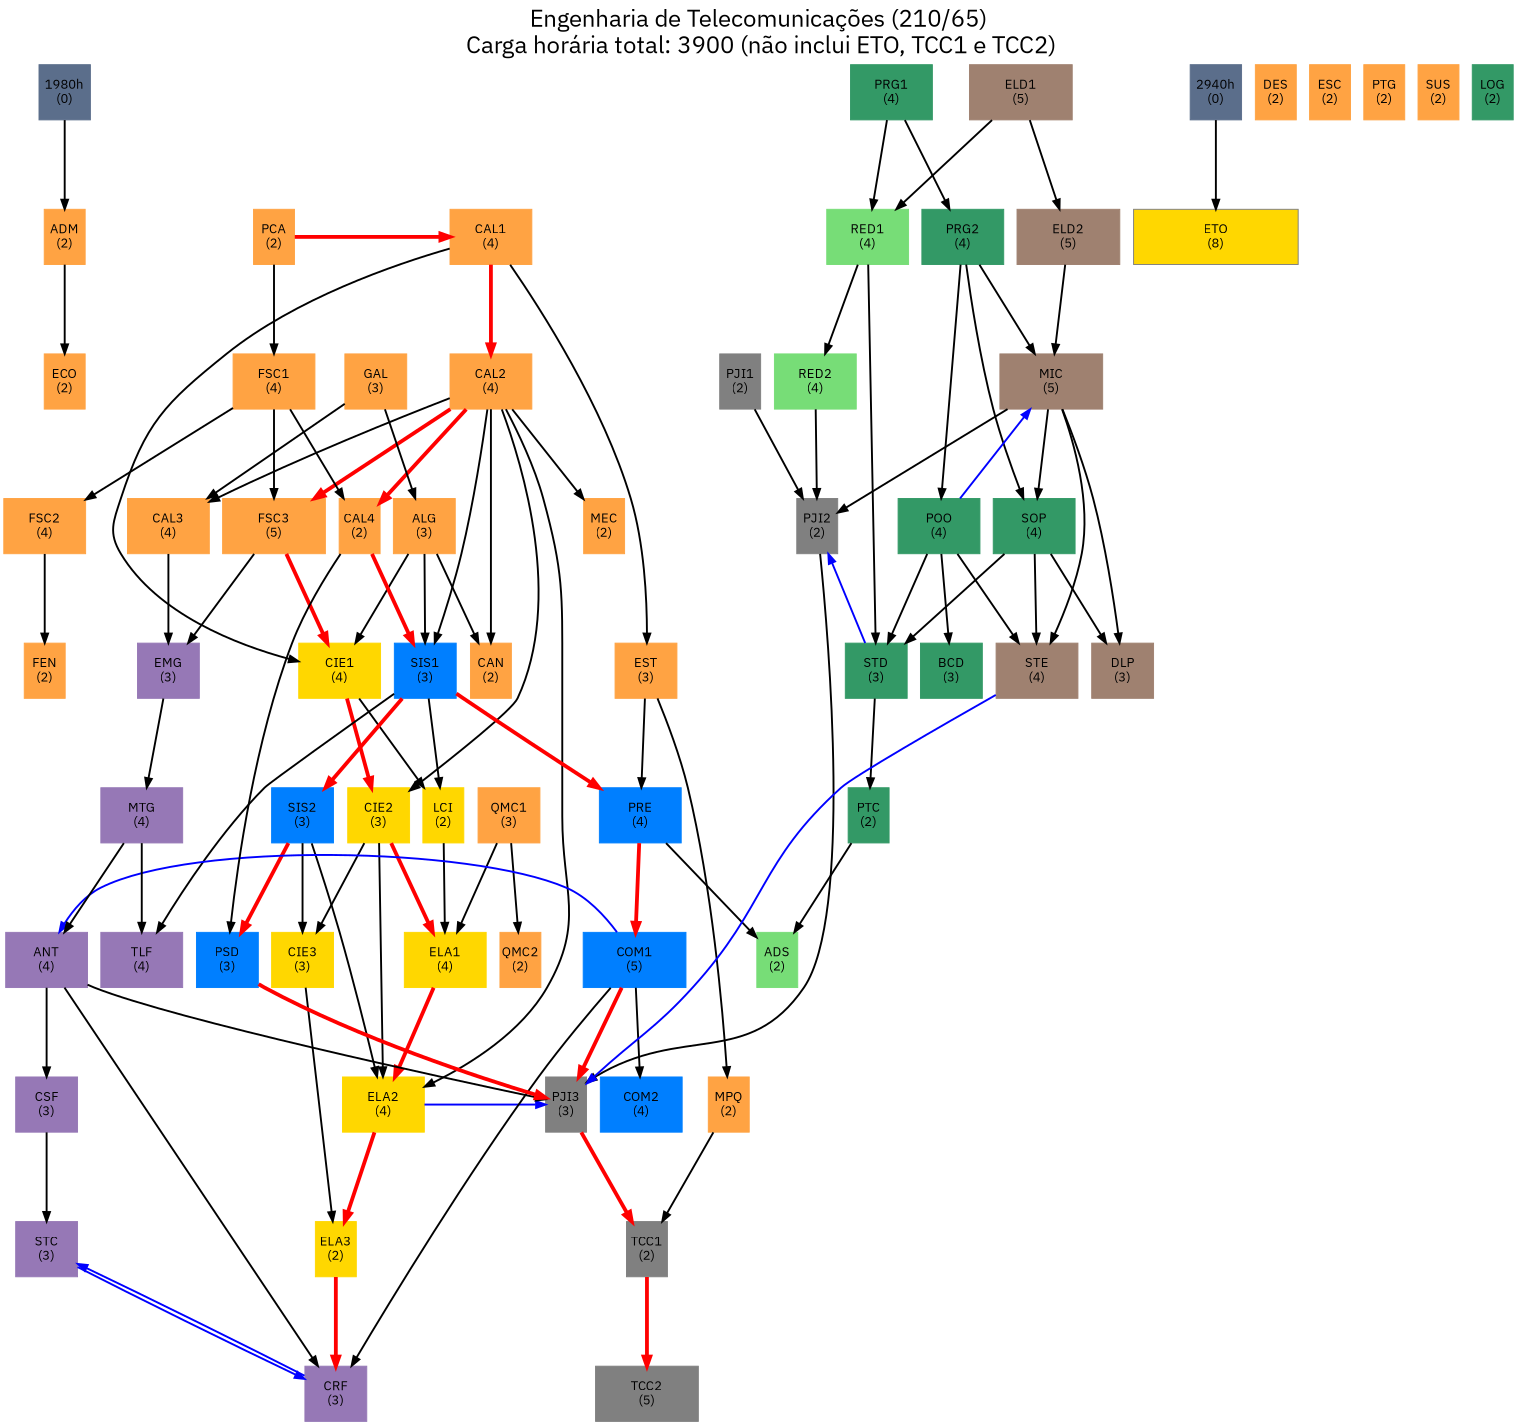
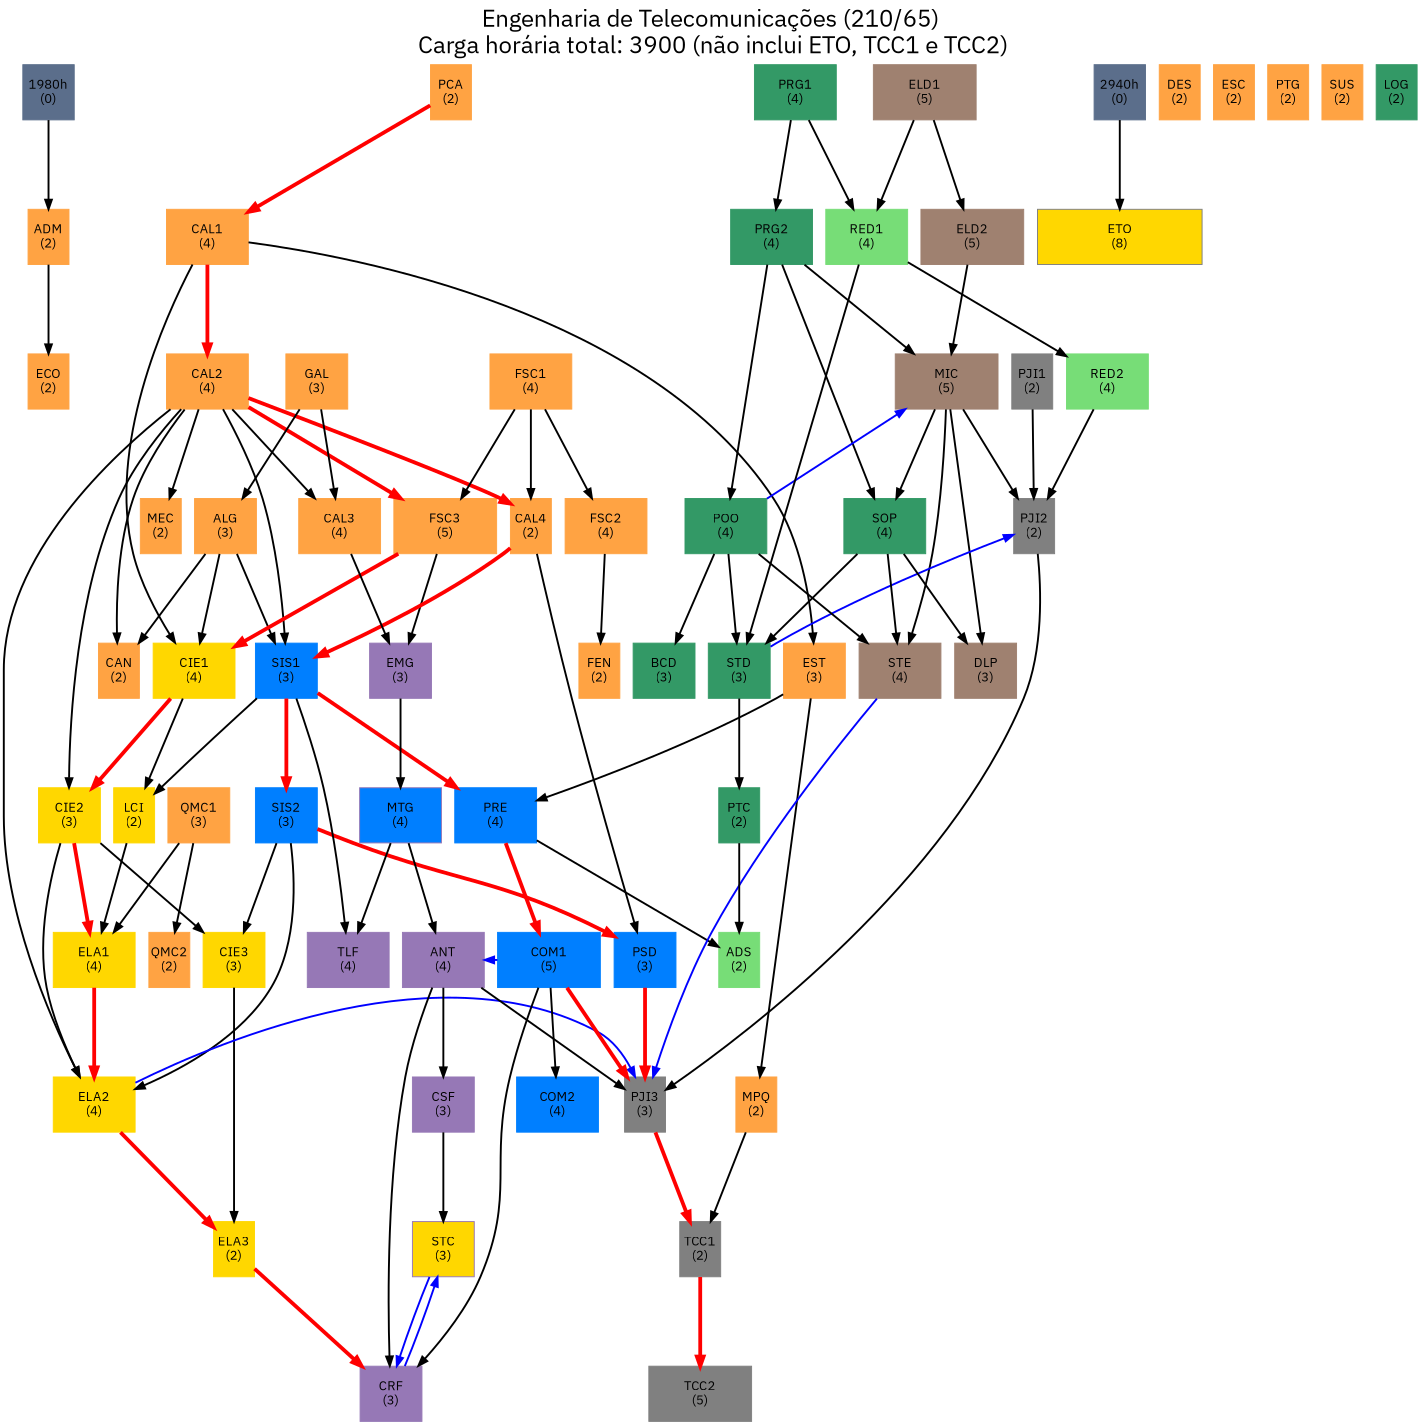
edge "PCA (2)" -> "FSC1 (4)": removed
node "MTG (4)": fillcolor #9678b6 -> #007fff
node "STC (3)": fillcolor #9678b6 -> #ffd700
